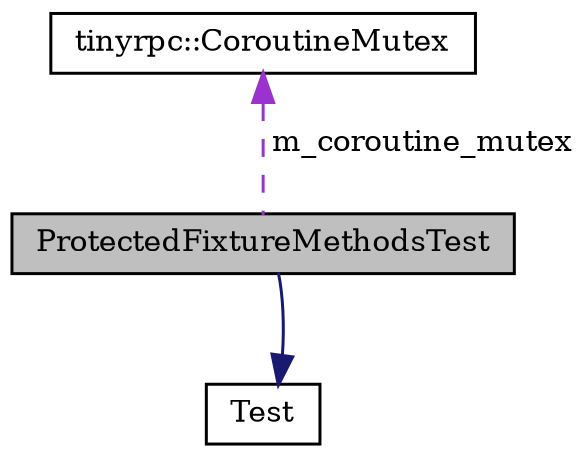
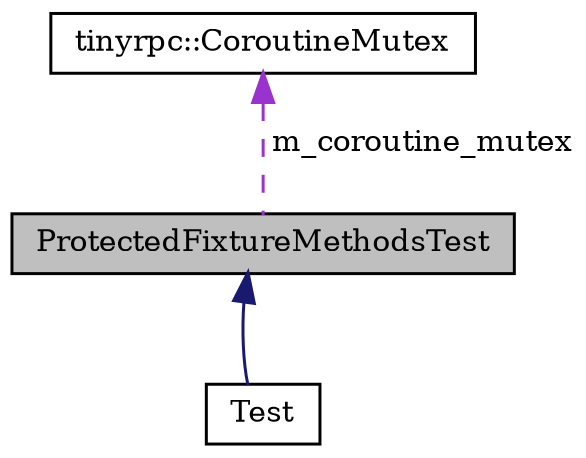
edge "ProtectedFixtureMethodsTest" -> "Test": reversed
